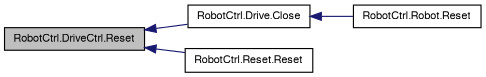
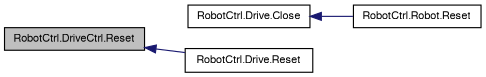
edge "RobotCtrl.Drive.Close" -> "RobotCtrl.DriveCtrl.Reset": removed
node "RobotCtrl.Reset.Reset": label "RobotCtrl.Reset.Reset" -> "RobotCtrl.Drive.Reset"
